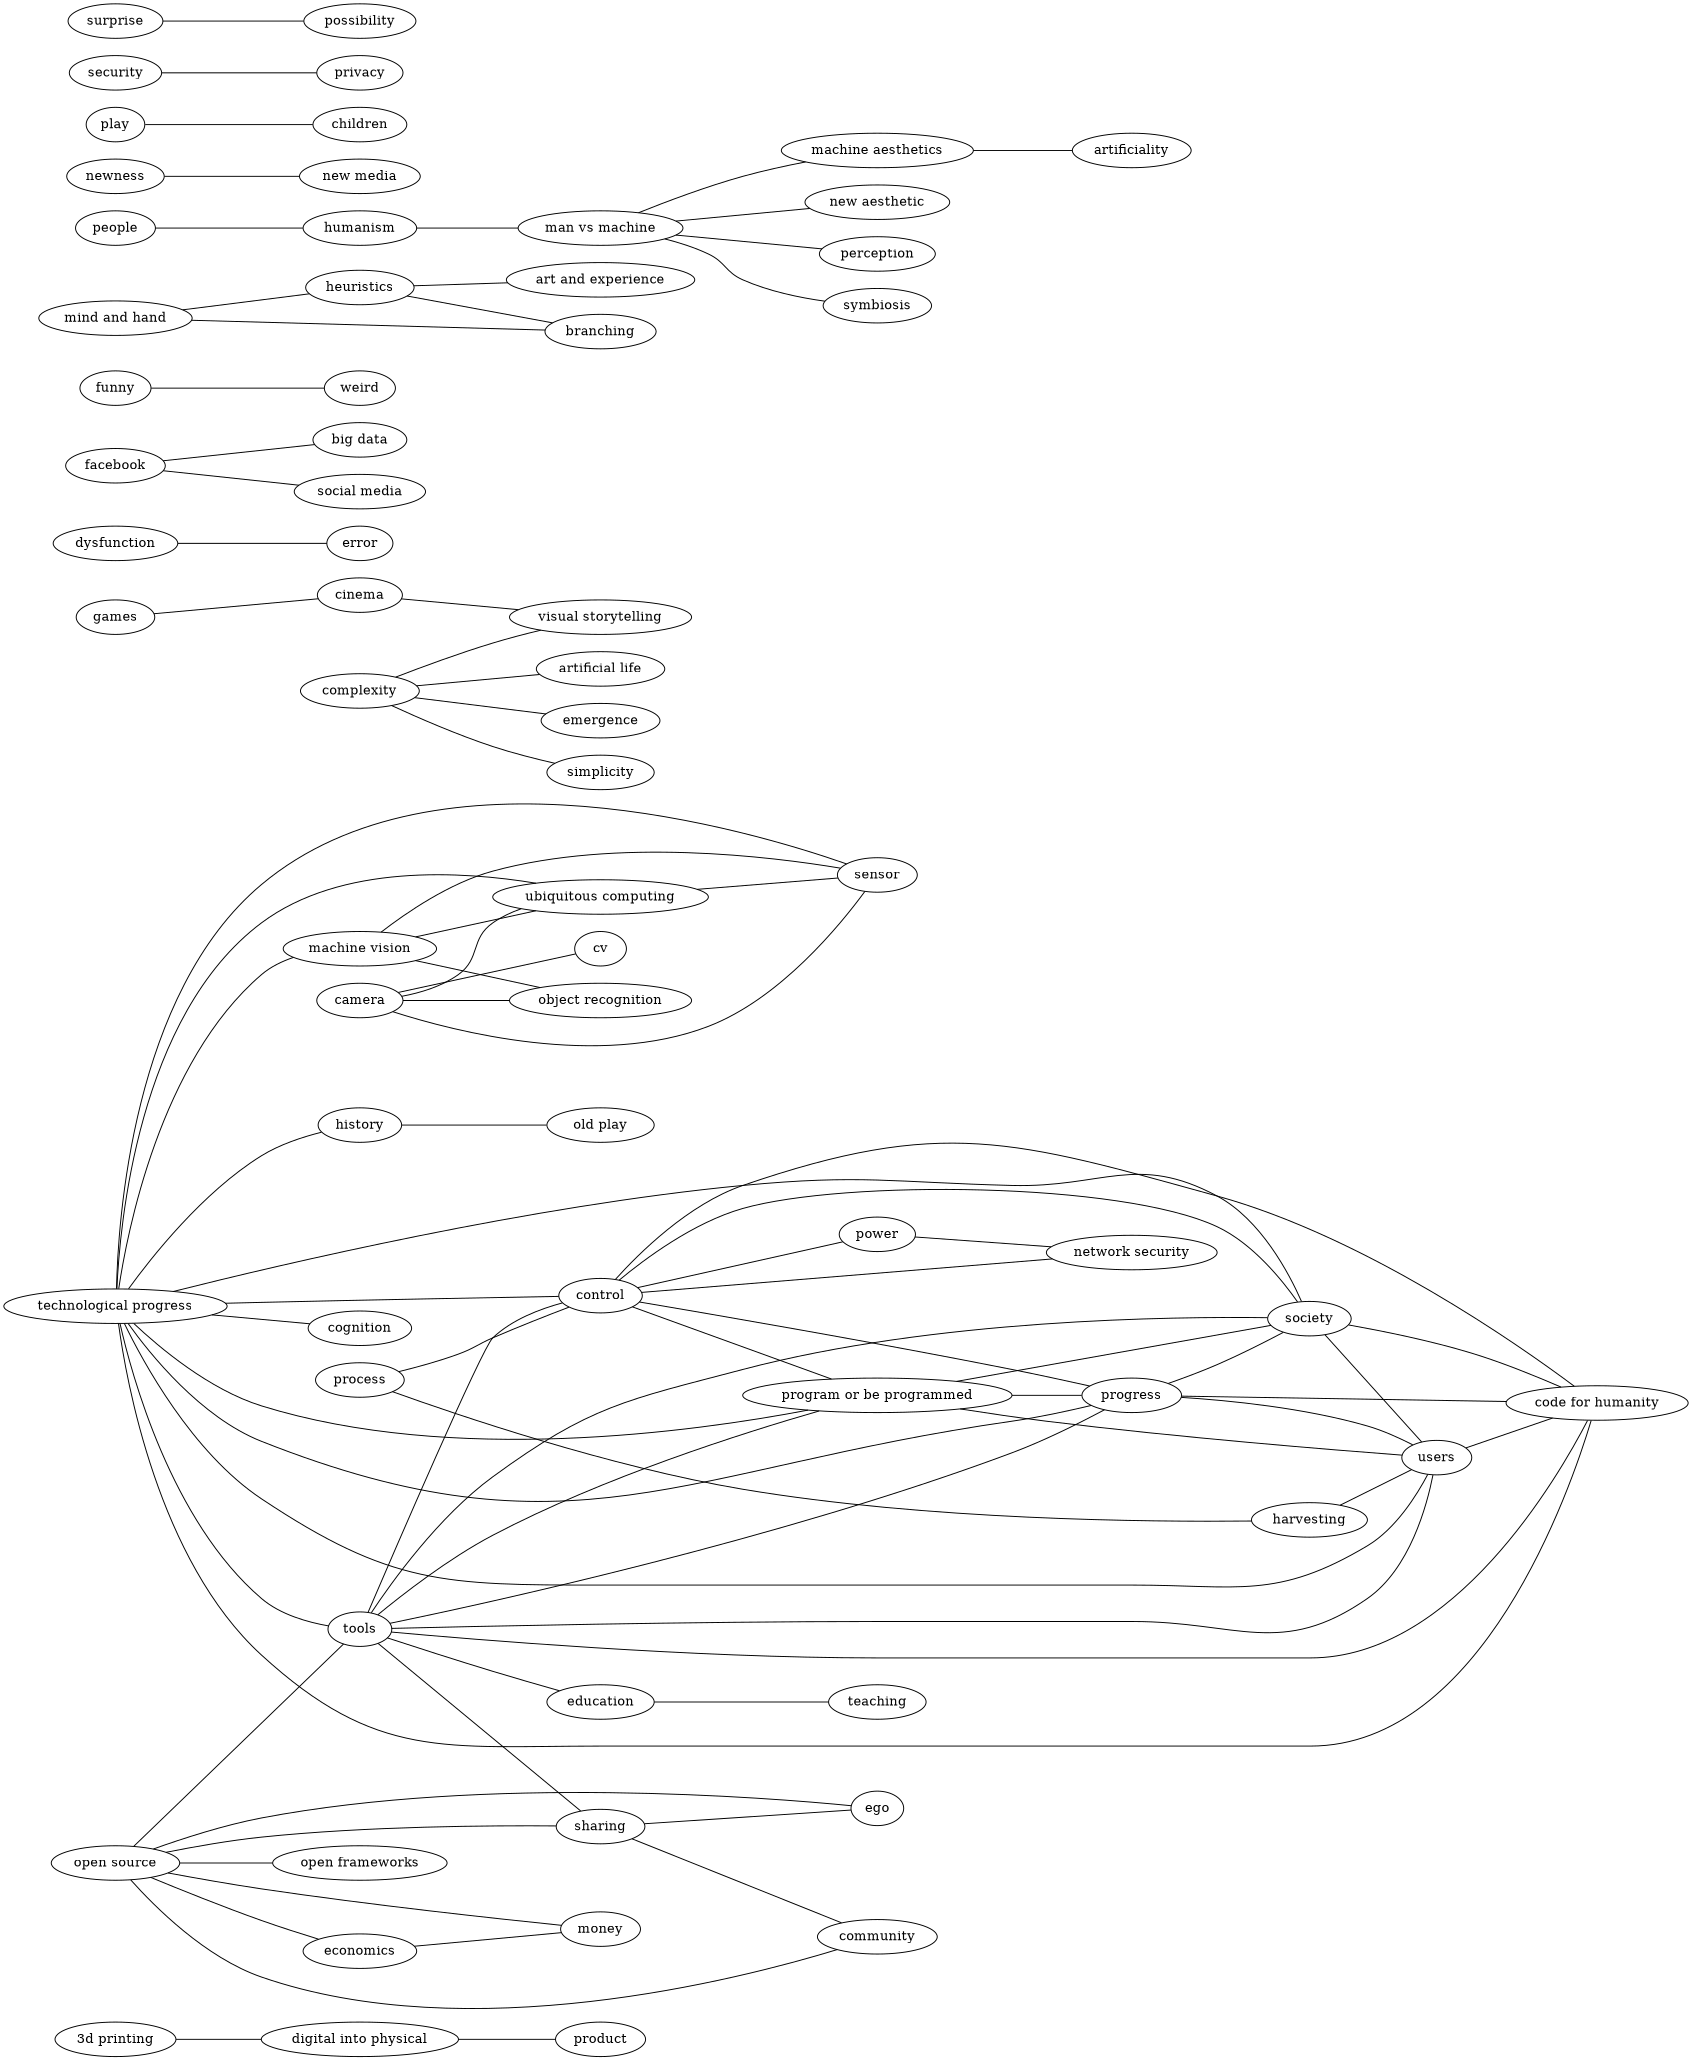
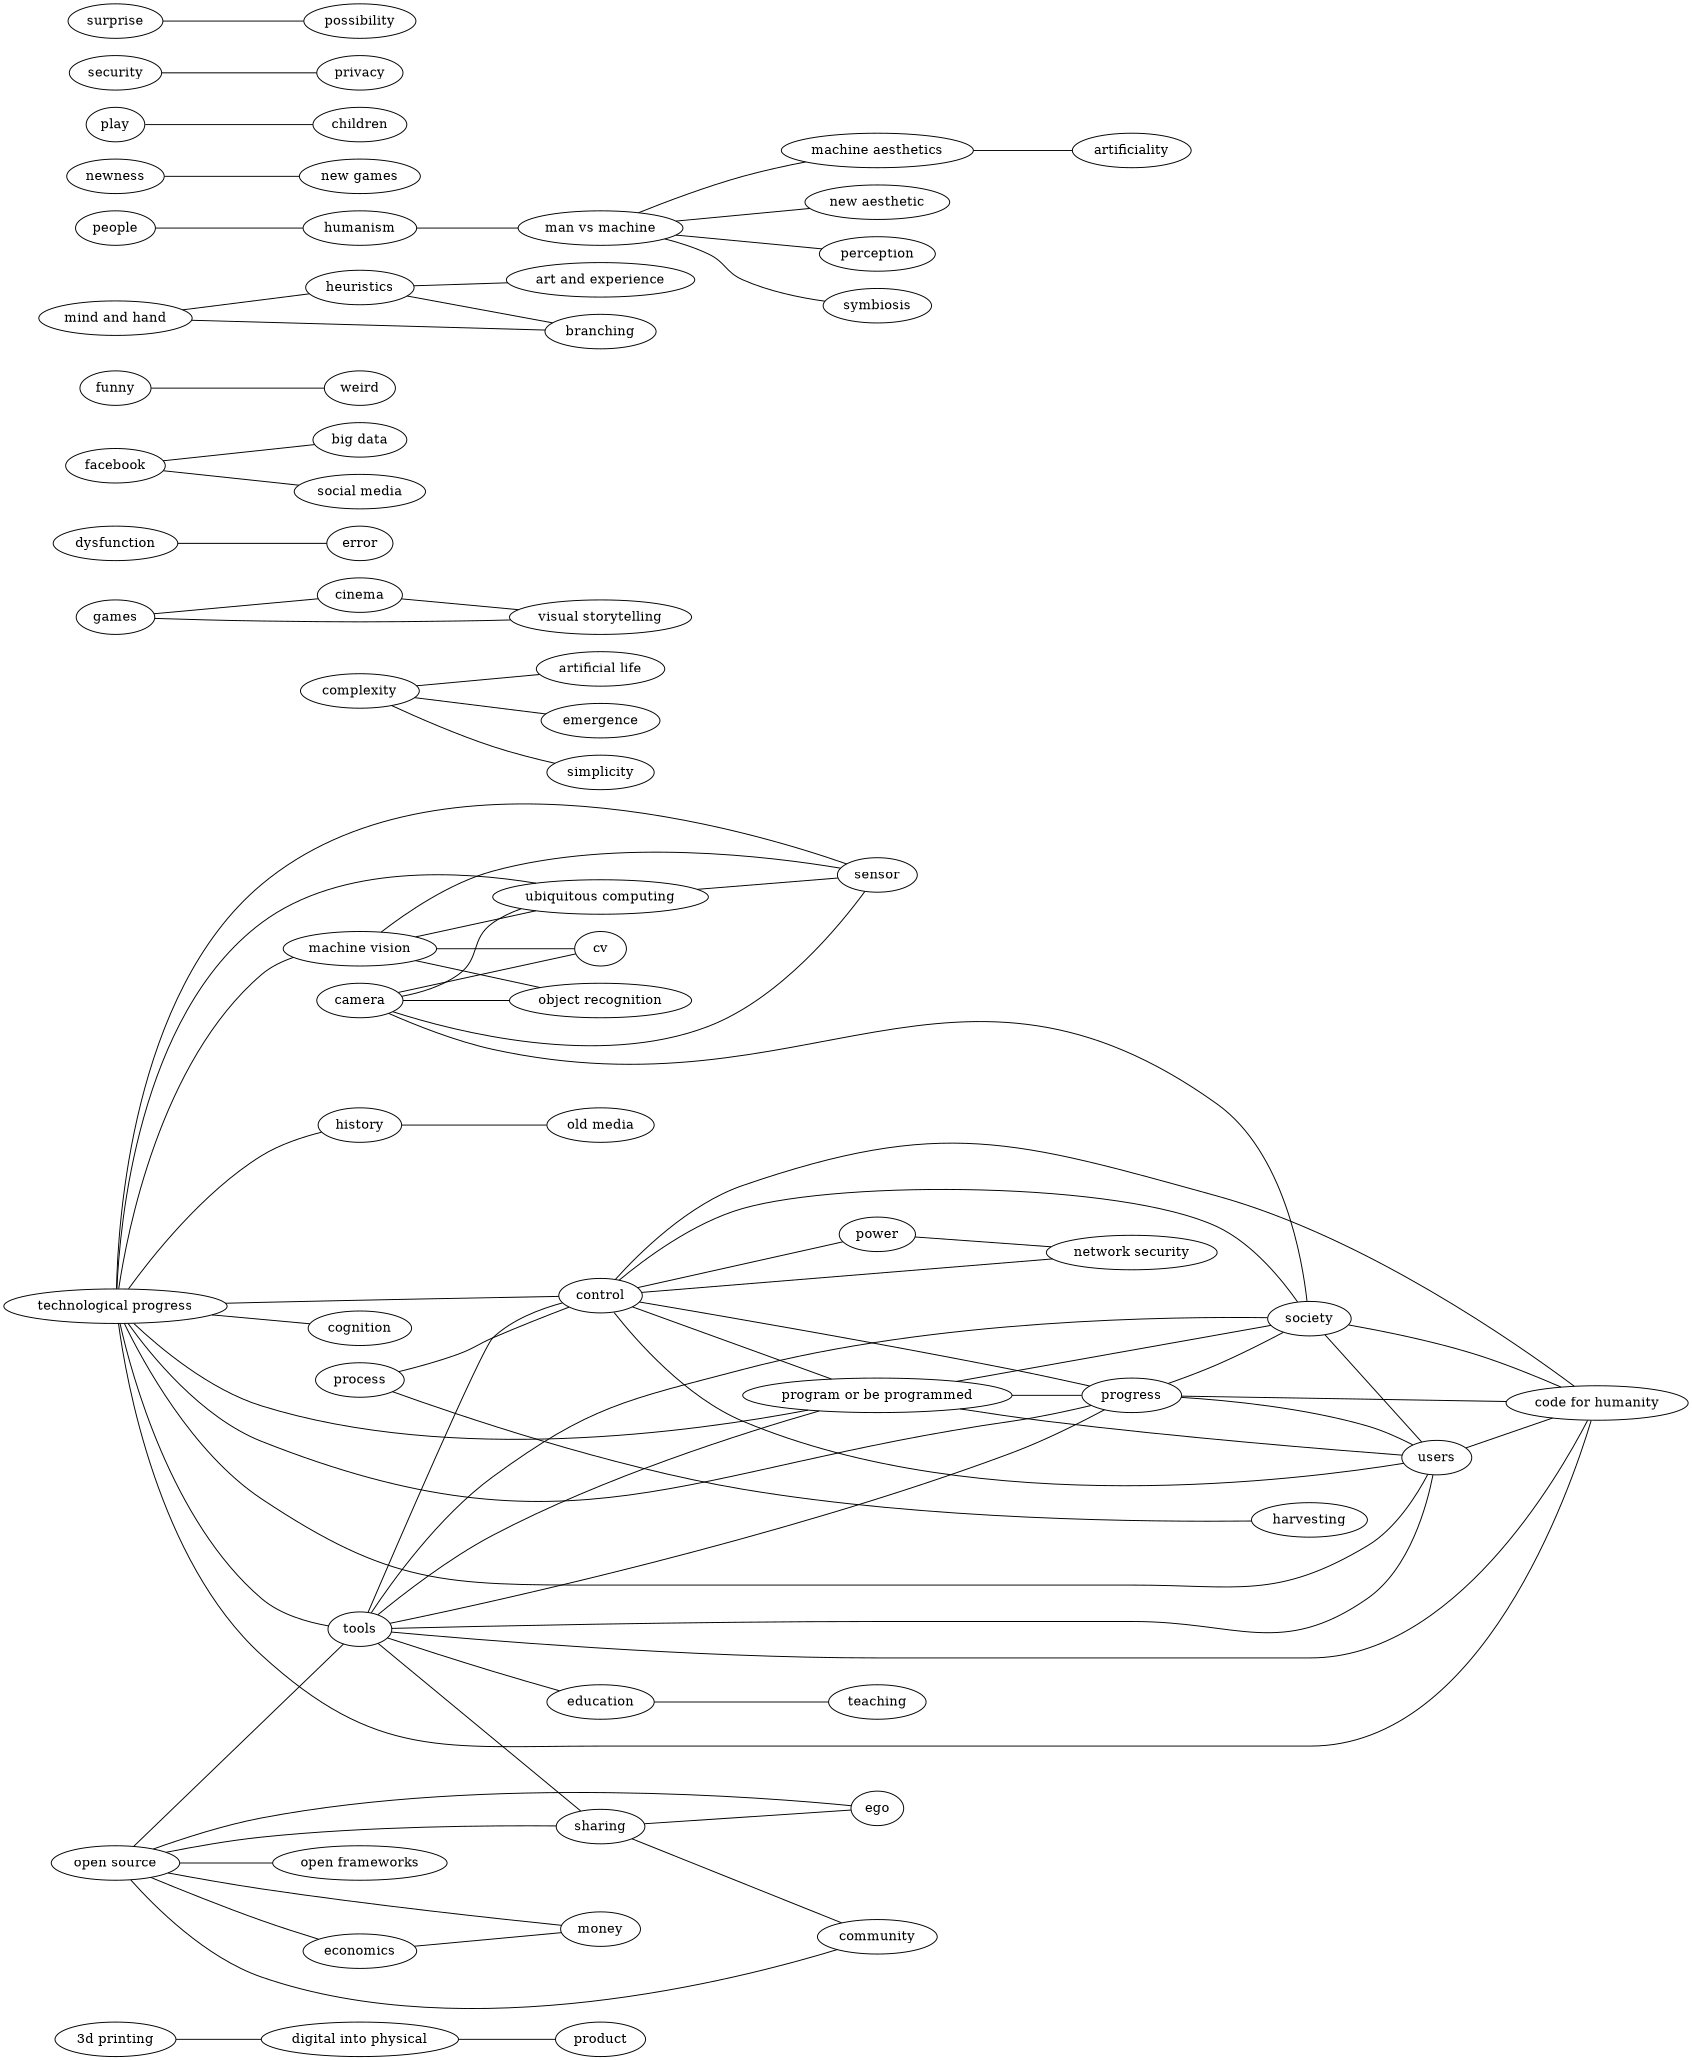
node "new media": label "new media" -> "new games"
edge "visual storytelling" -- "complexity": now "visual storytelling" -- "games"
edge "machine vision" -- "cv": added
node "old play": label "old play" -> "old media"
edge "technological progress" -- "society": now "camera" -- "society"
edge "users" -- "harvesting": now "users" -- "control"
